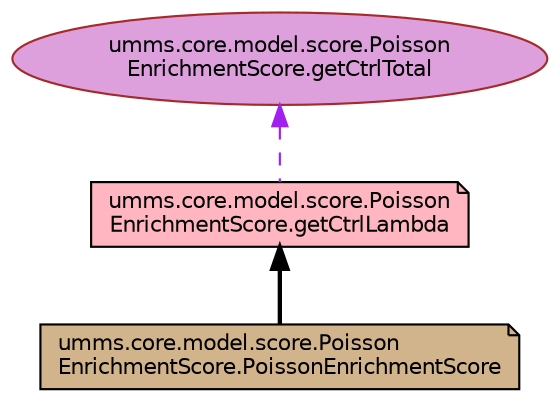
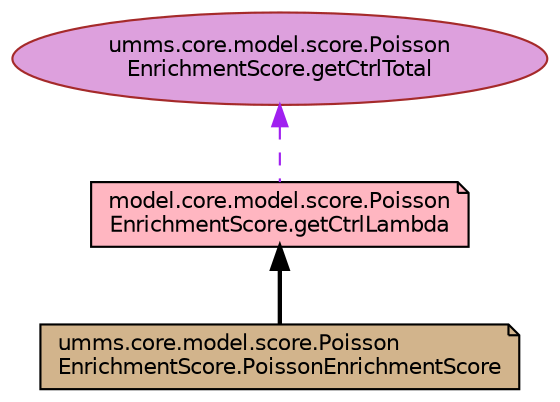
node "umms.core.model.score.Poisson EnrichmentScore.getCtrlLambda": label "umms.core.model.score.Poisson EnrichmentScore.getCtrlLambda" -> "model.core.model.score.Poisson EnrichmentScore.getCtrlLambda"
